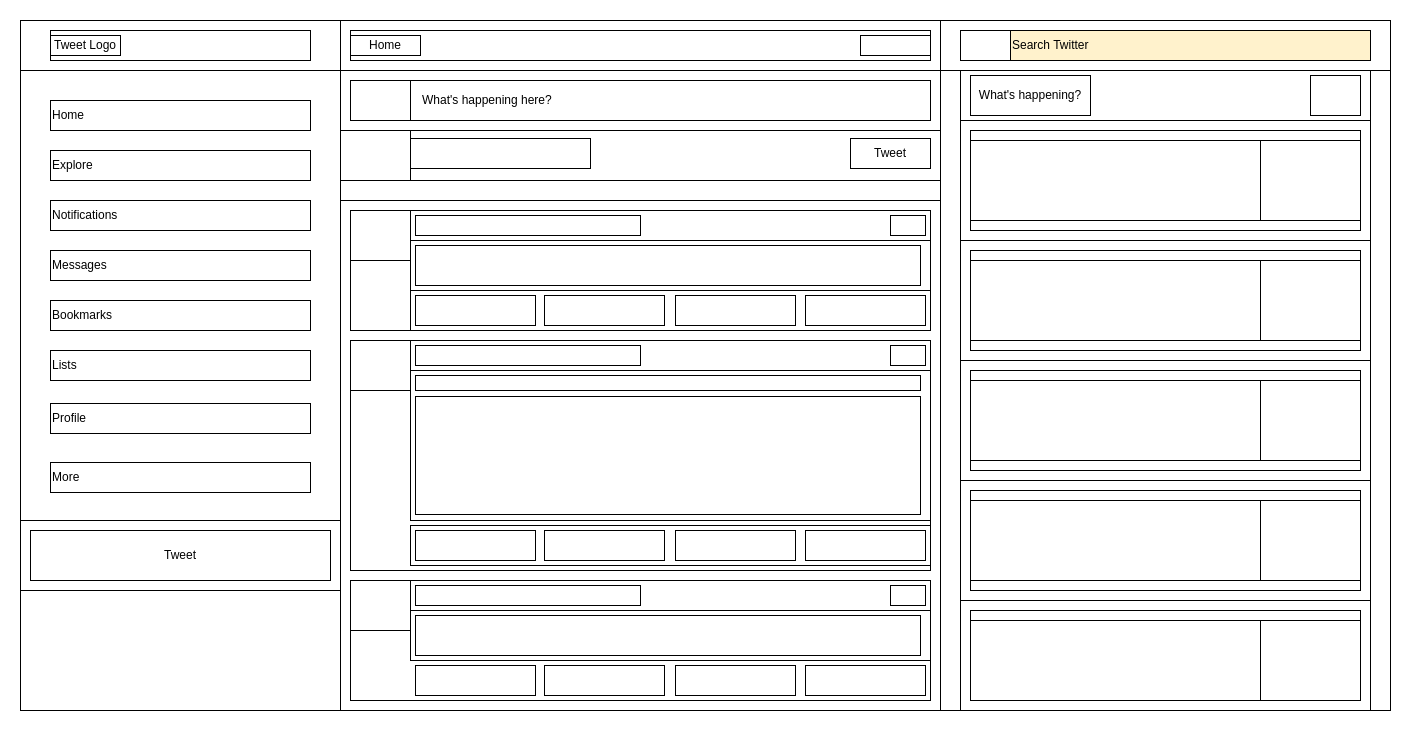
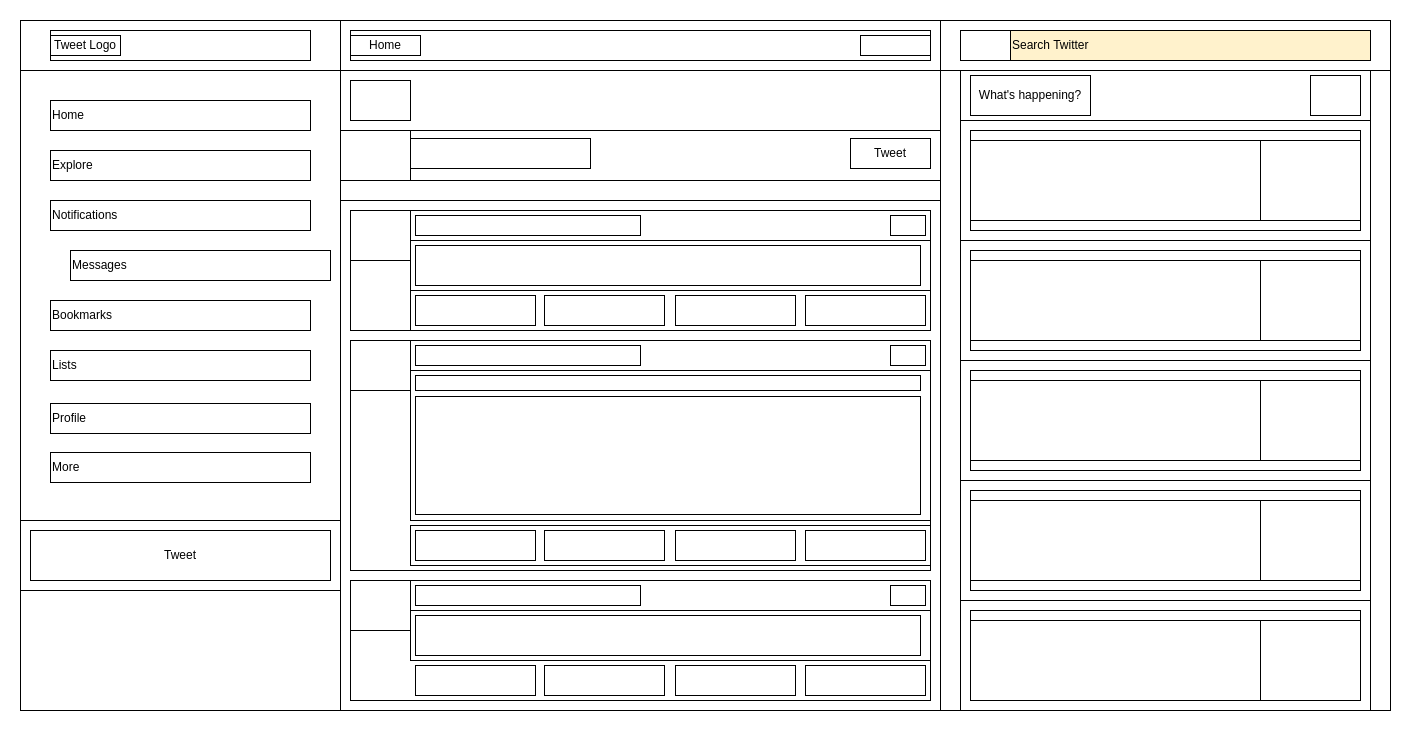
node "What's happening here?": removed
node "Messages": moved (181, 266) -> (201, 266)
node "More": moved (181, 478) -> (181, 468)
